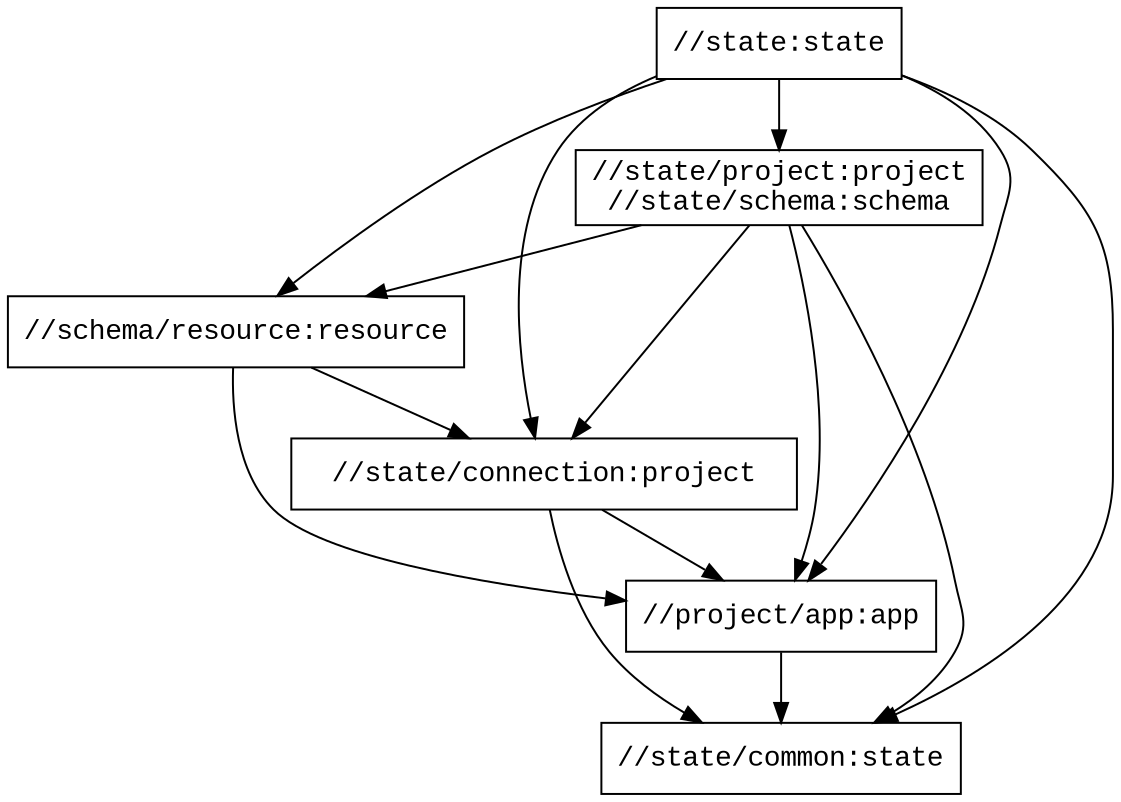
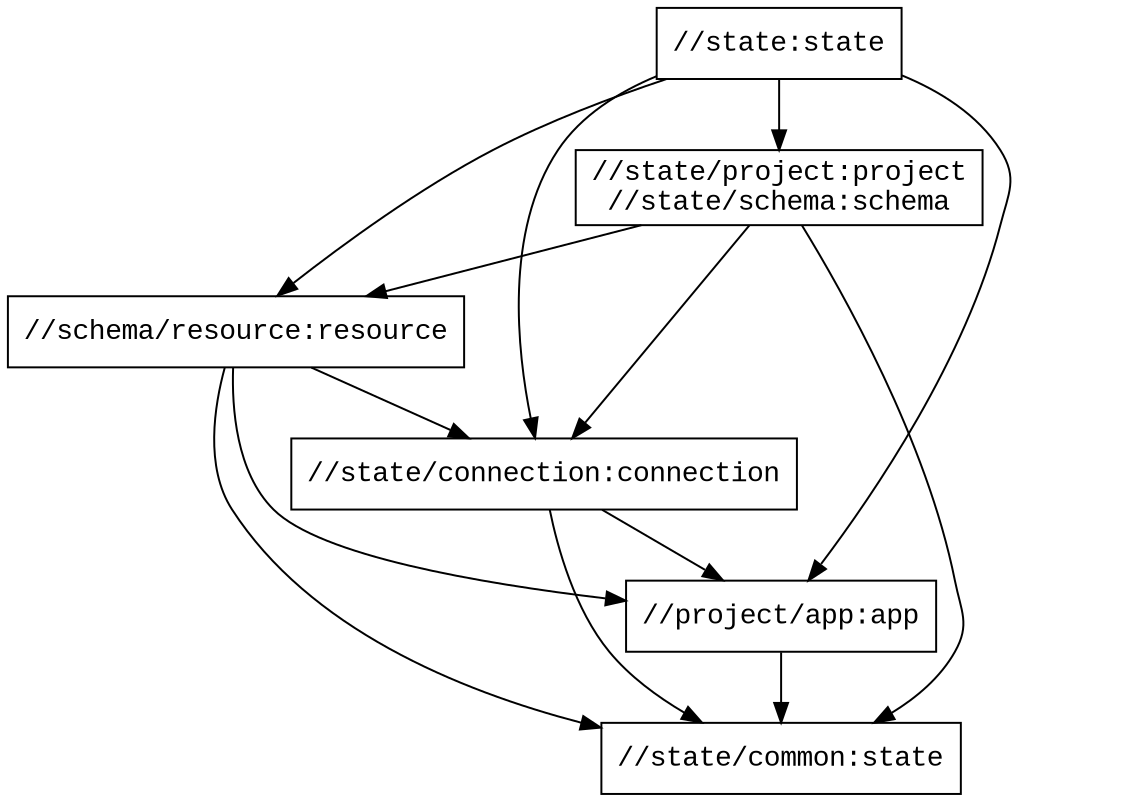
edge "//state/project:project //state/schema:schema" -> "//project/app:app": removed
edge "//state:state" -> "//state/common:state": now "//schema/resource:resource" -> "//state/common:state"
node "//state/connection:project": label "//state/connection:project" -> "//state/connection:connection"
